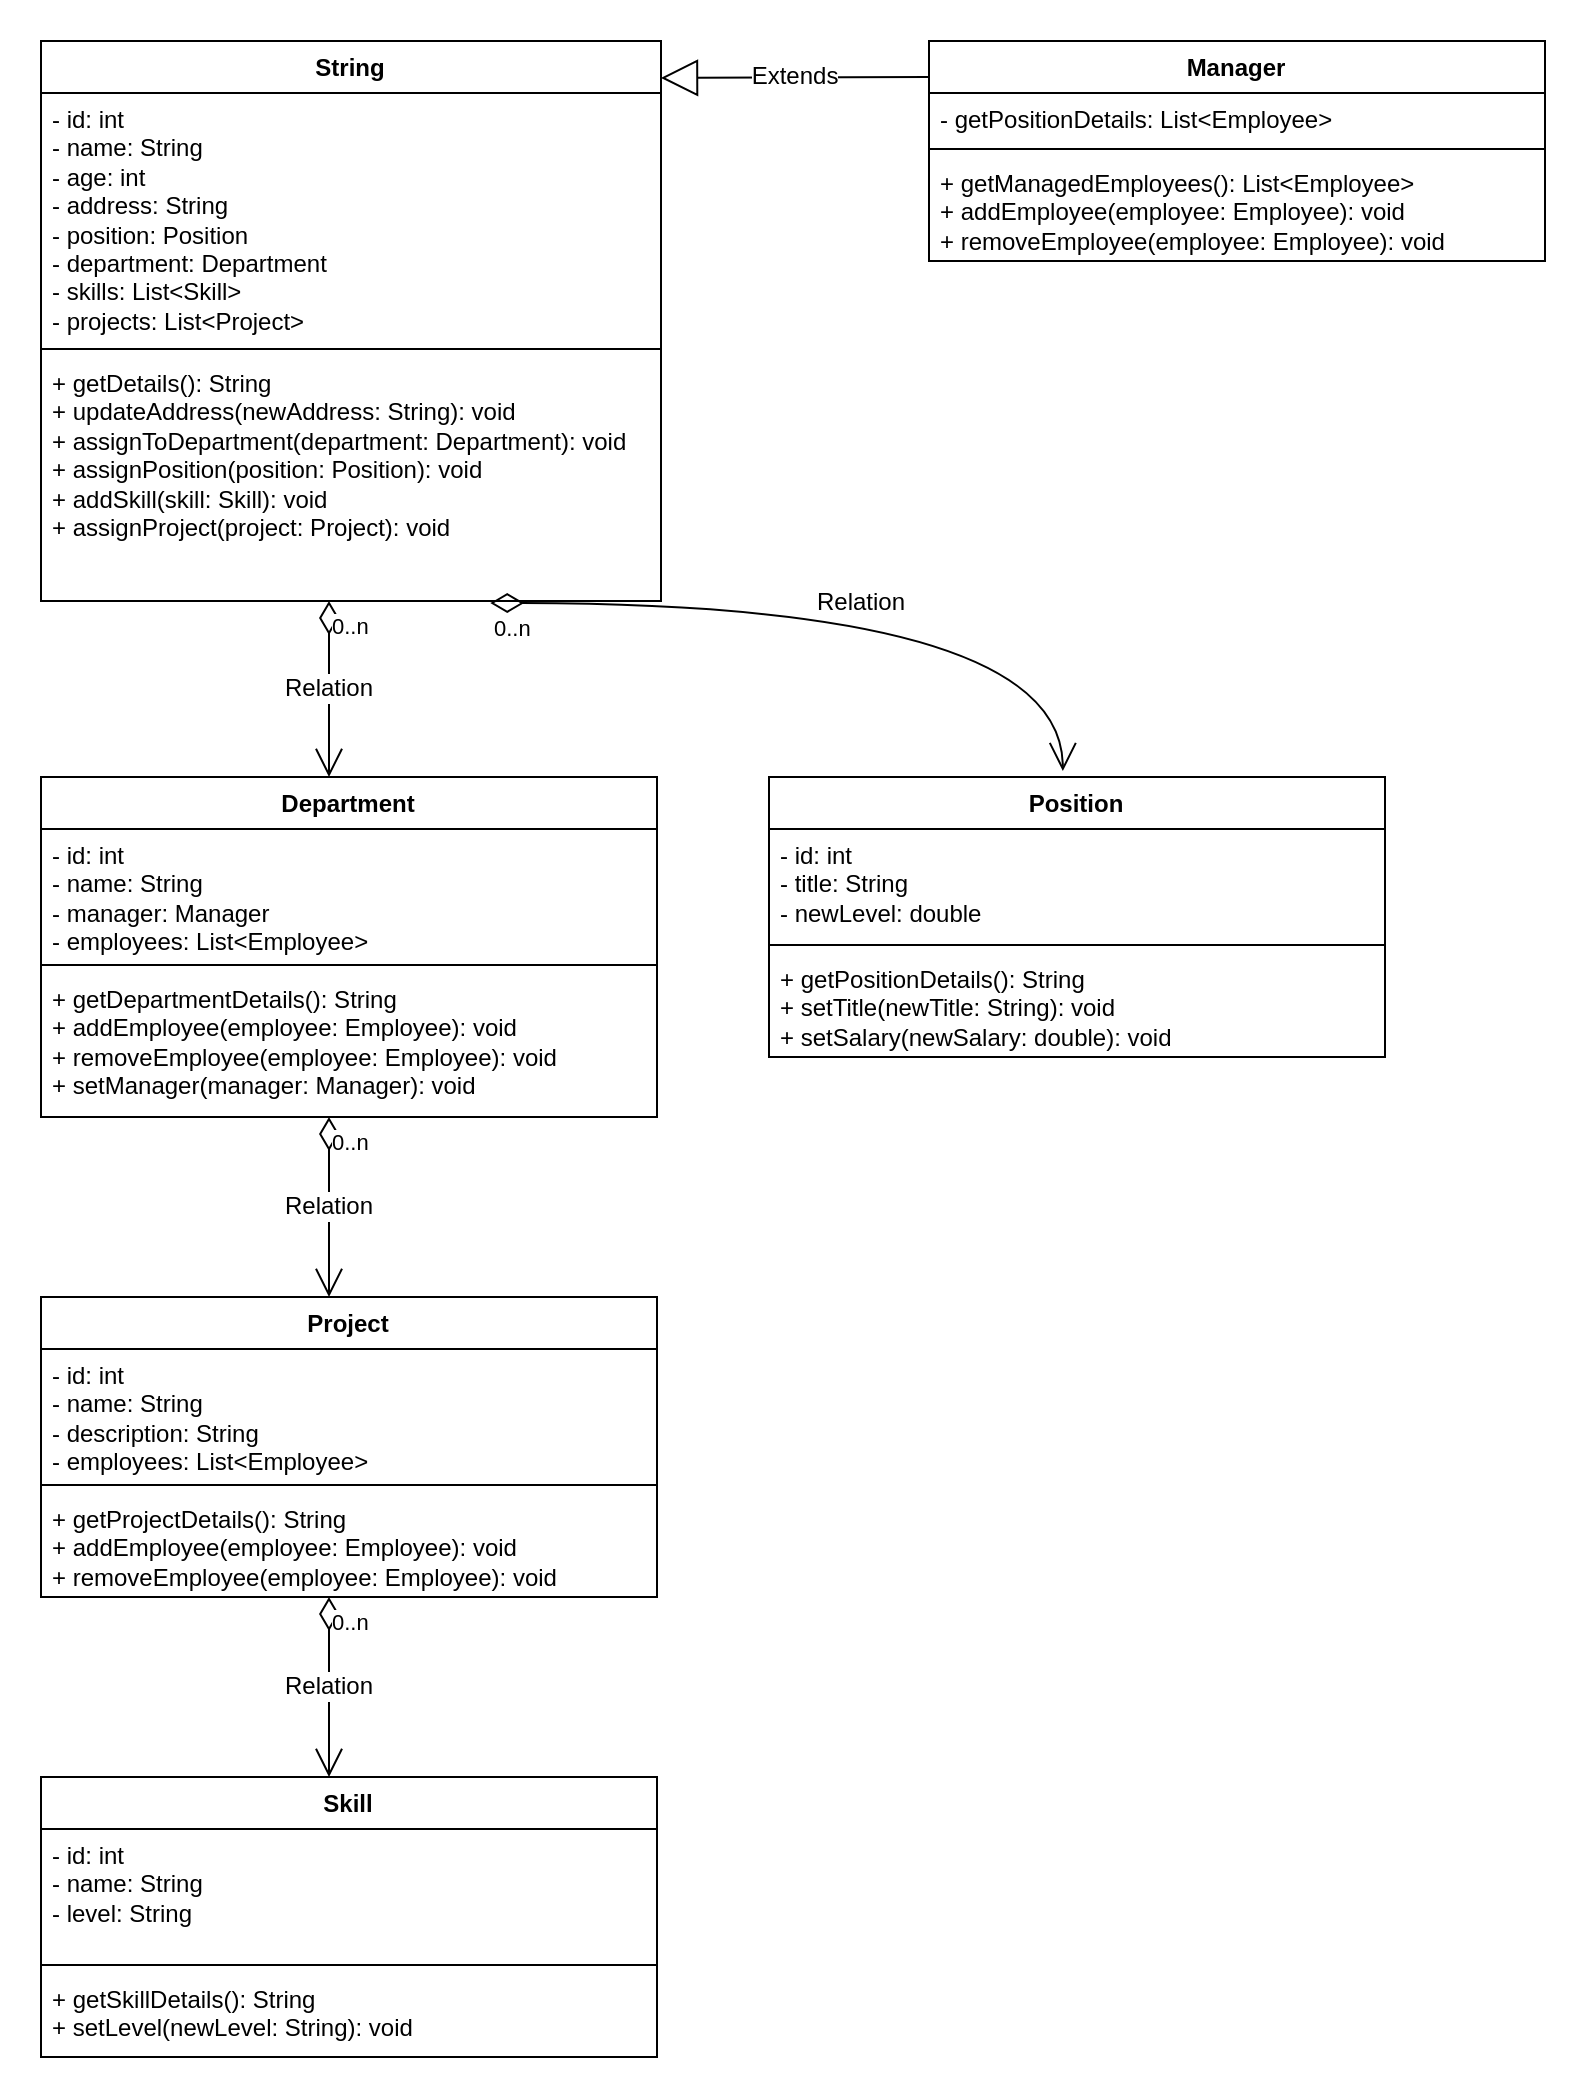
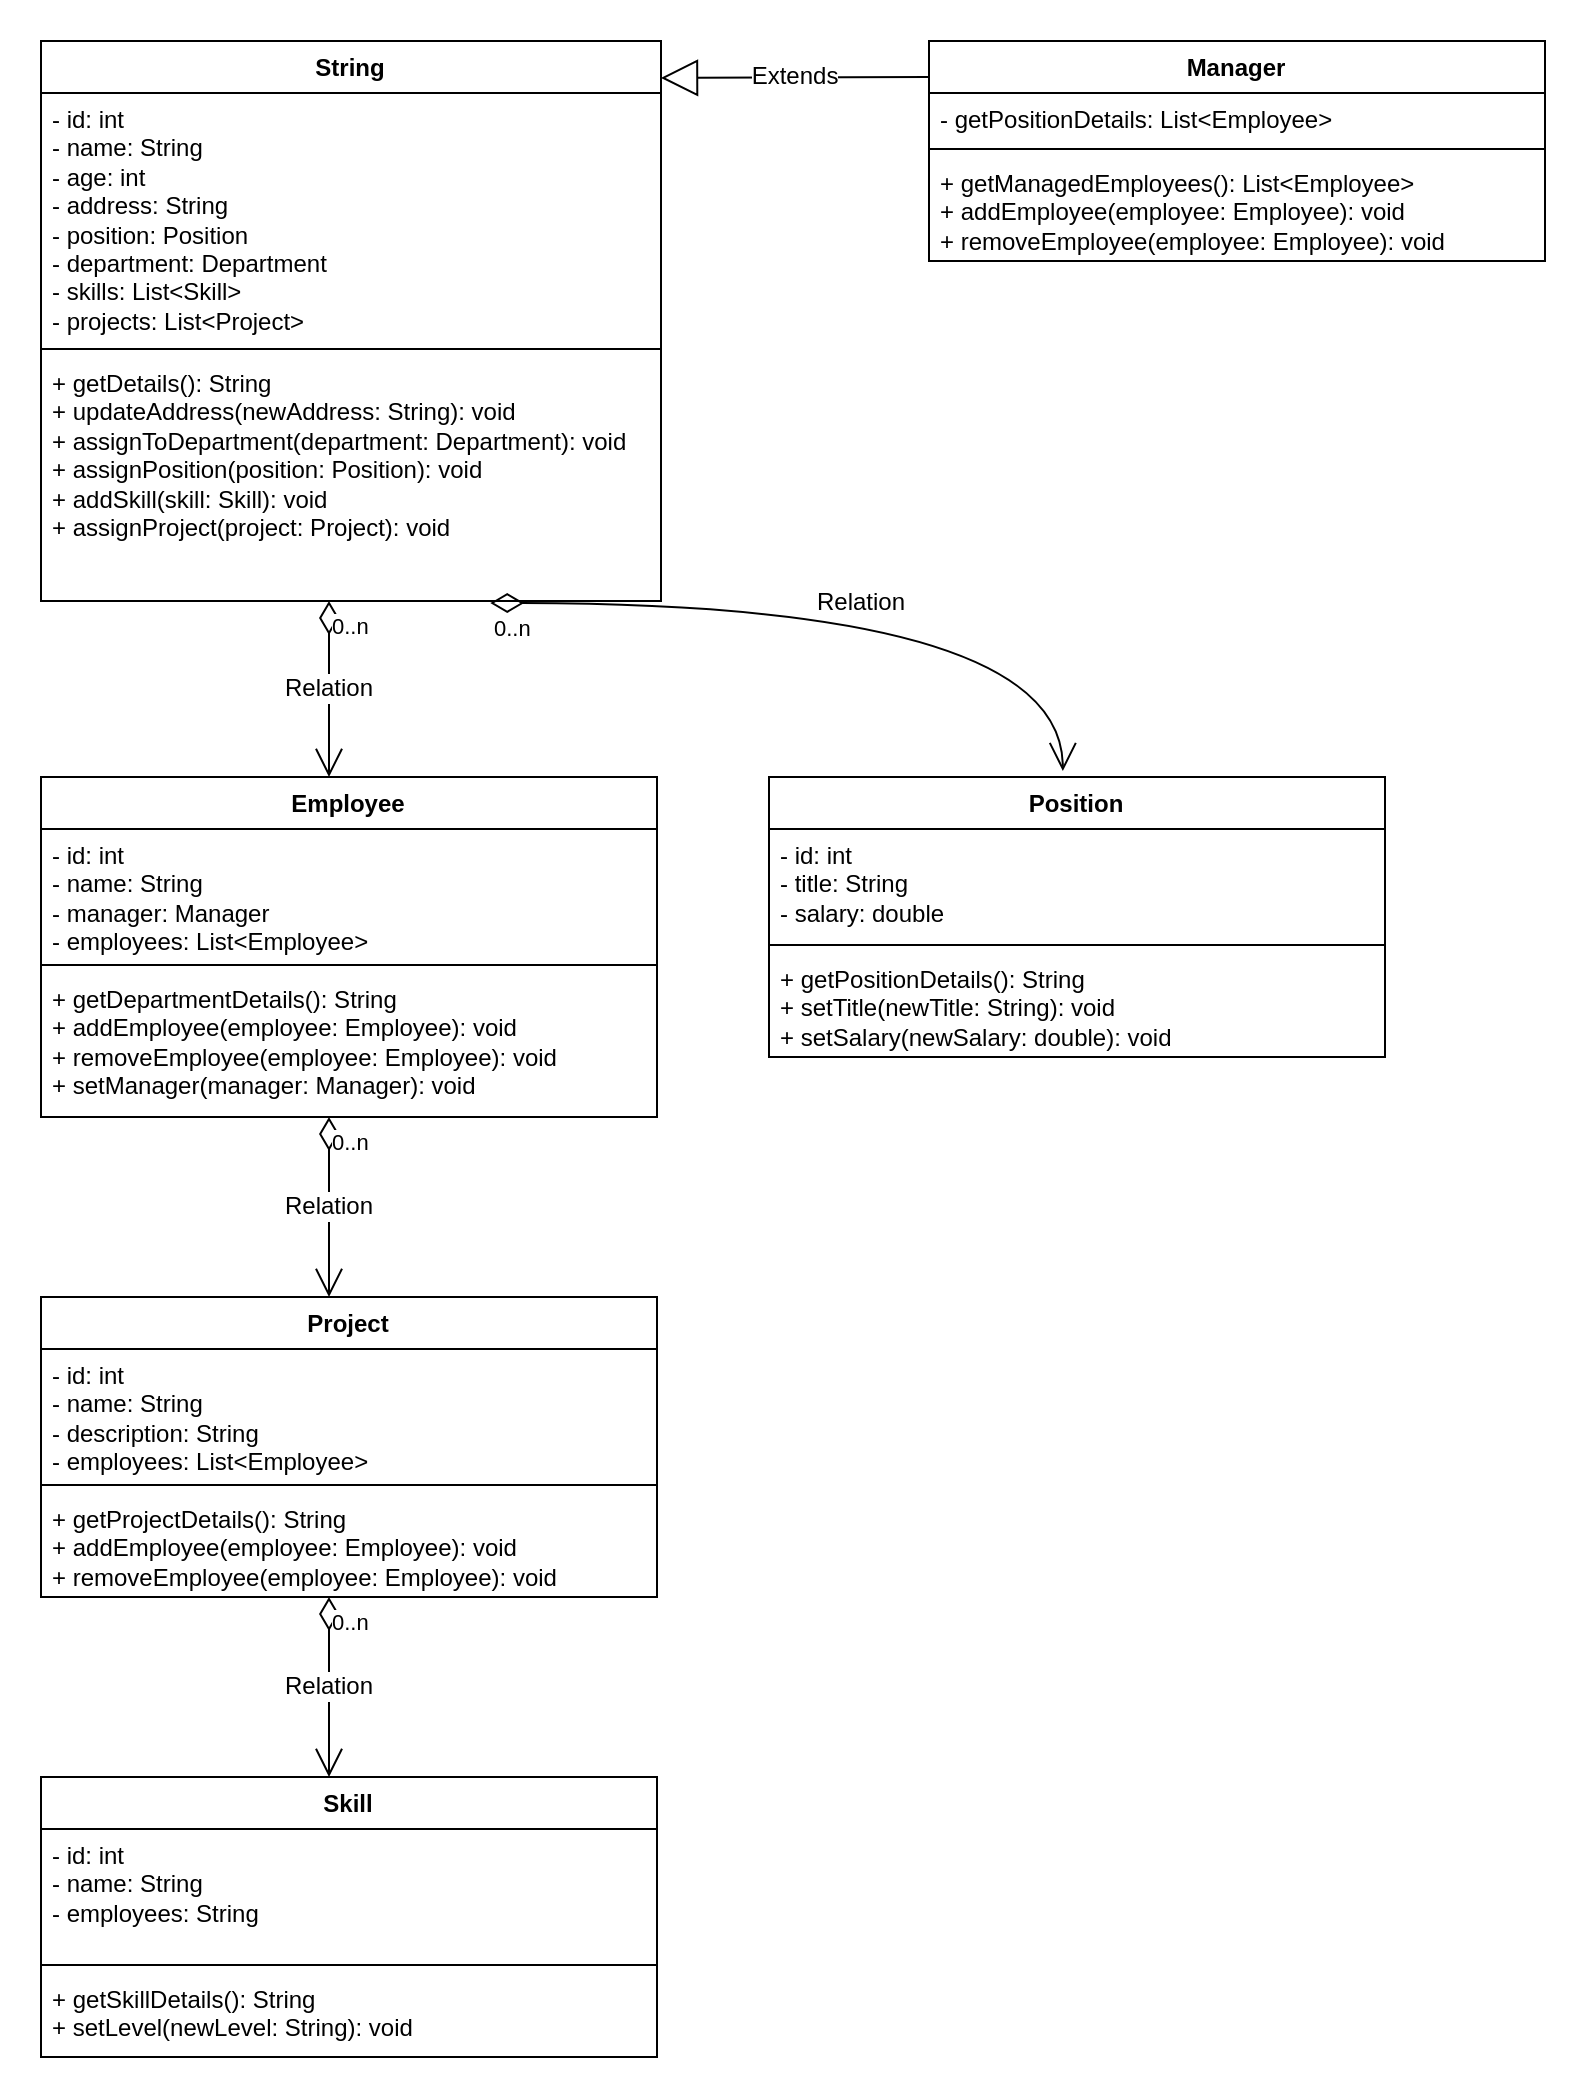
node "Department": label "Department" -> "Employee"
node "- id: int - title: String - newLevel: double": label "- id: int - title: String - newLevel: double" -> "- id: int - title: String - salary: double"
node "- id: int - name: String - level: String": label "- id: int - name: String - level: String" -> "- id: int - name: String - employees: String"
